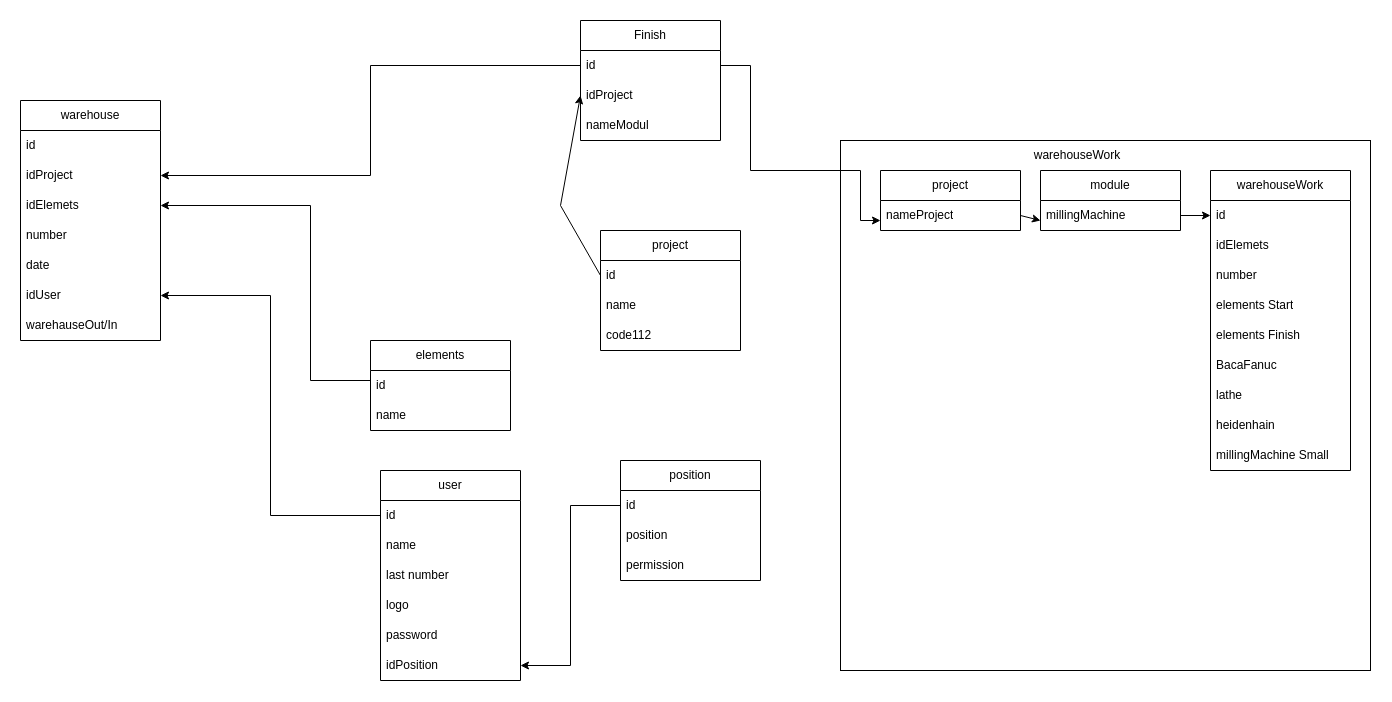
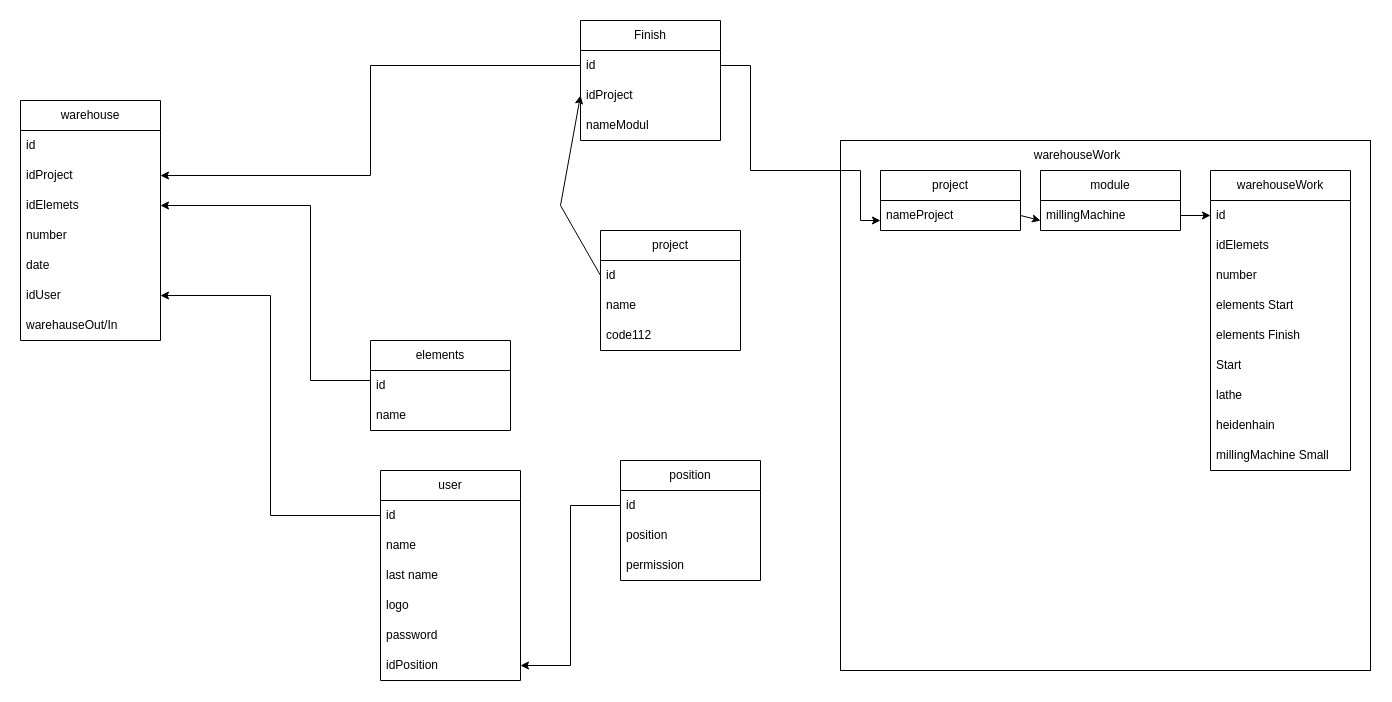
node "BacaFanuc": label "BacaFanuc" -> "Start"
node "last number": label "last number" -> "last name"
